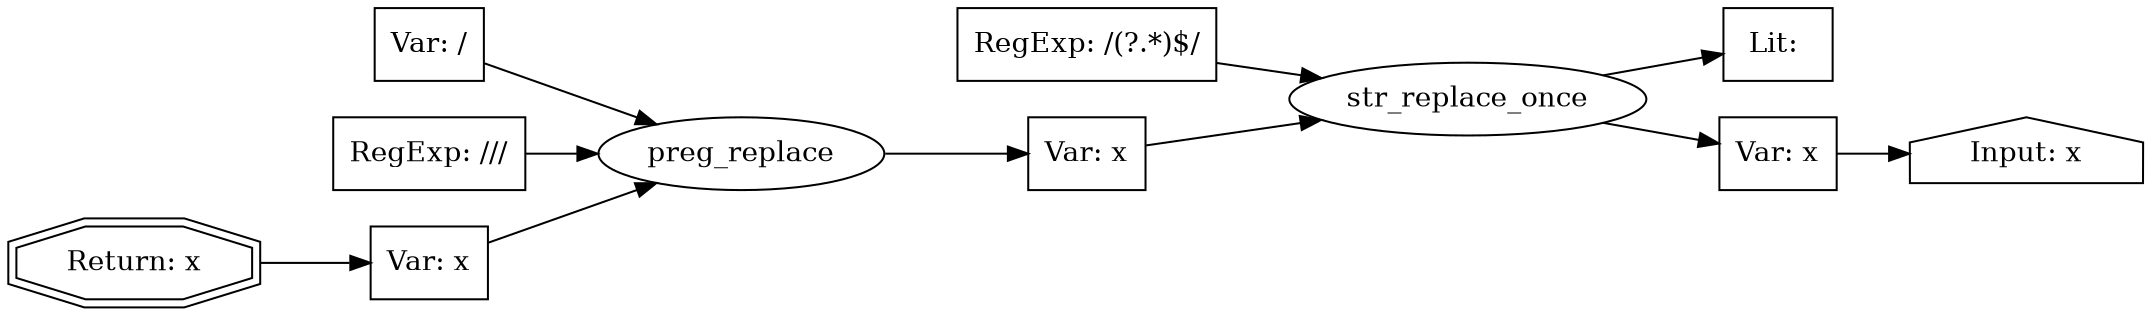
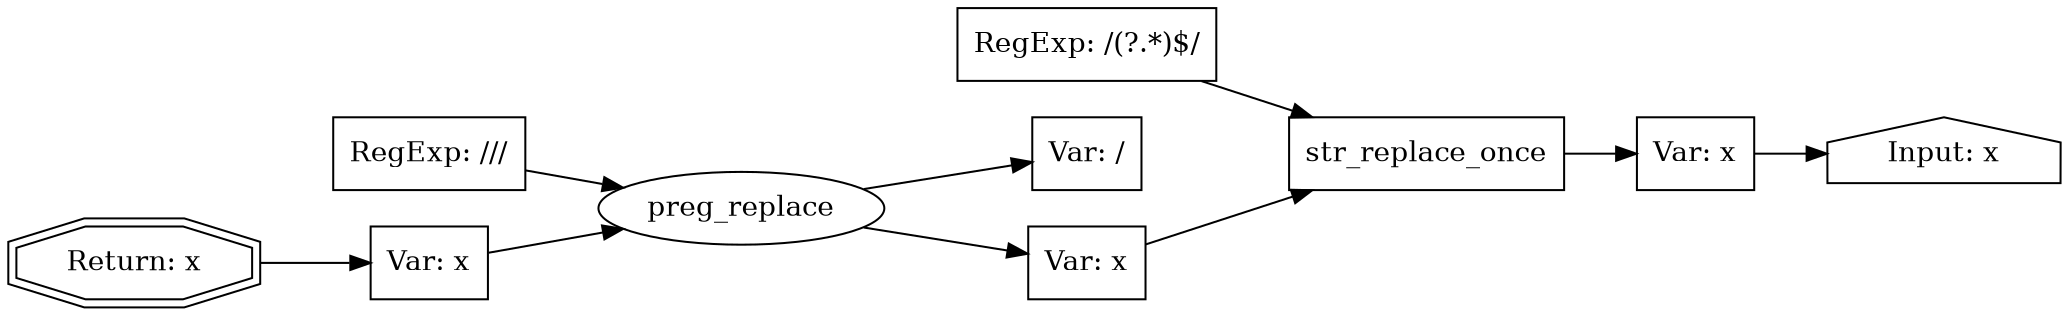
node "Lit:": removed
edge "Var: /" -> "preg_replace": reversed
node "str_replace_once": shape ellipse -> box
